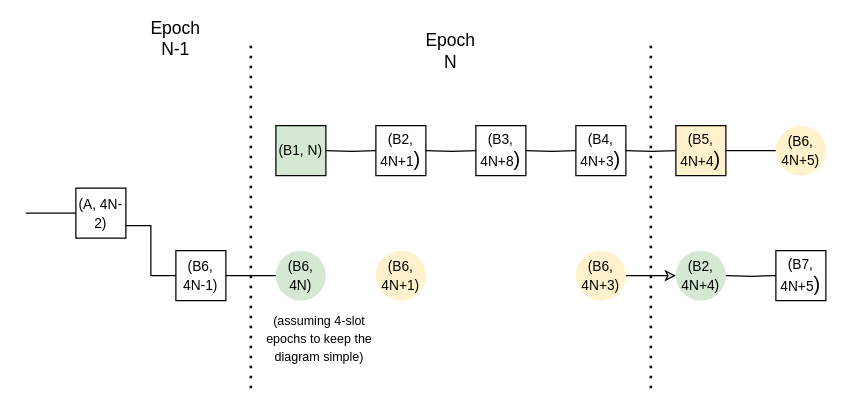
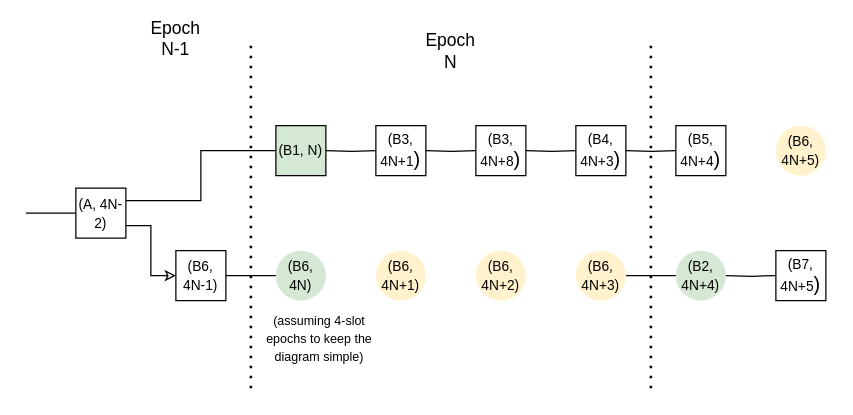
node "(B2, 4N+1)": label "(B2, 4N+1)" -> "(B3, 4N+1)"
node "(B5, 4N+4)": fillcolor #fff2cc -> #ffffff
edge "(B5, 4N+4)" -- "(B6, 4N+5)": removed
edge "(B1, N)" -- "(A, 4N-2)": added
edge "(A, 4N-2)" -- "(B6, 4N-1)": arrowhead none -> classic
node "(B6, 4N+2)": added
edge "(B6, 4N+3)" -> "(B2, 4N+4)": arrowhead classic -> none
